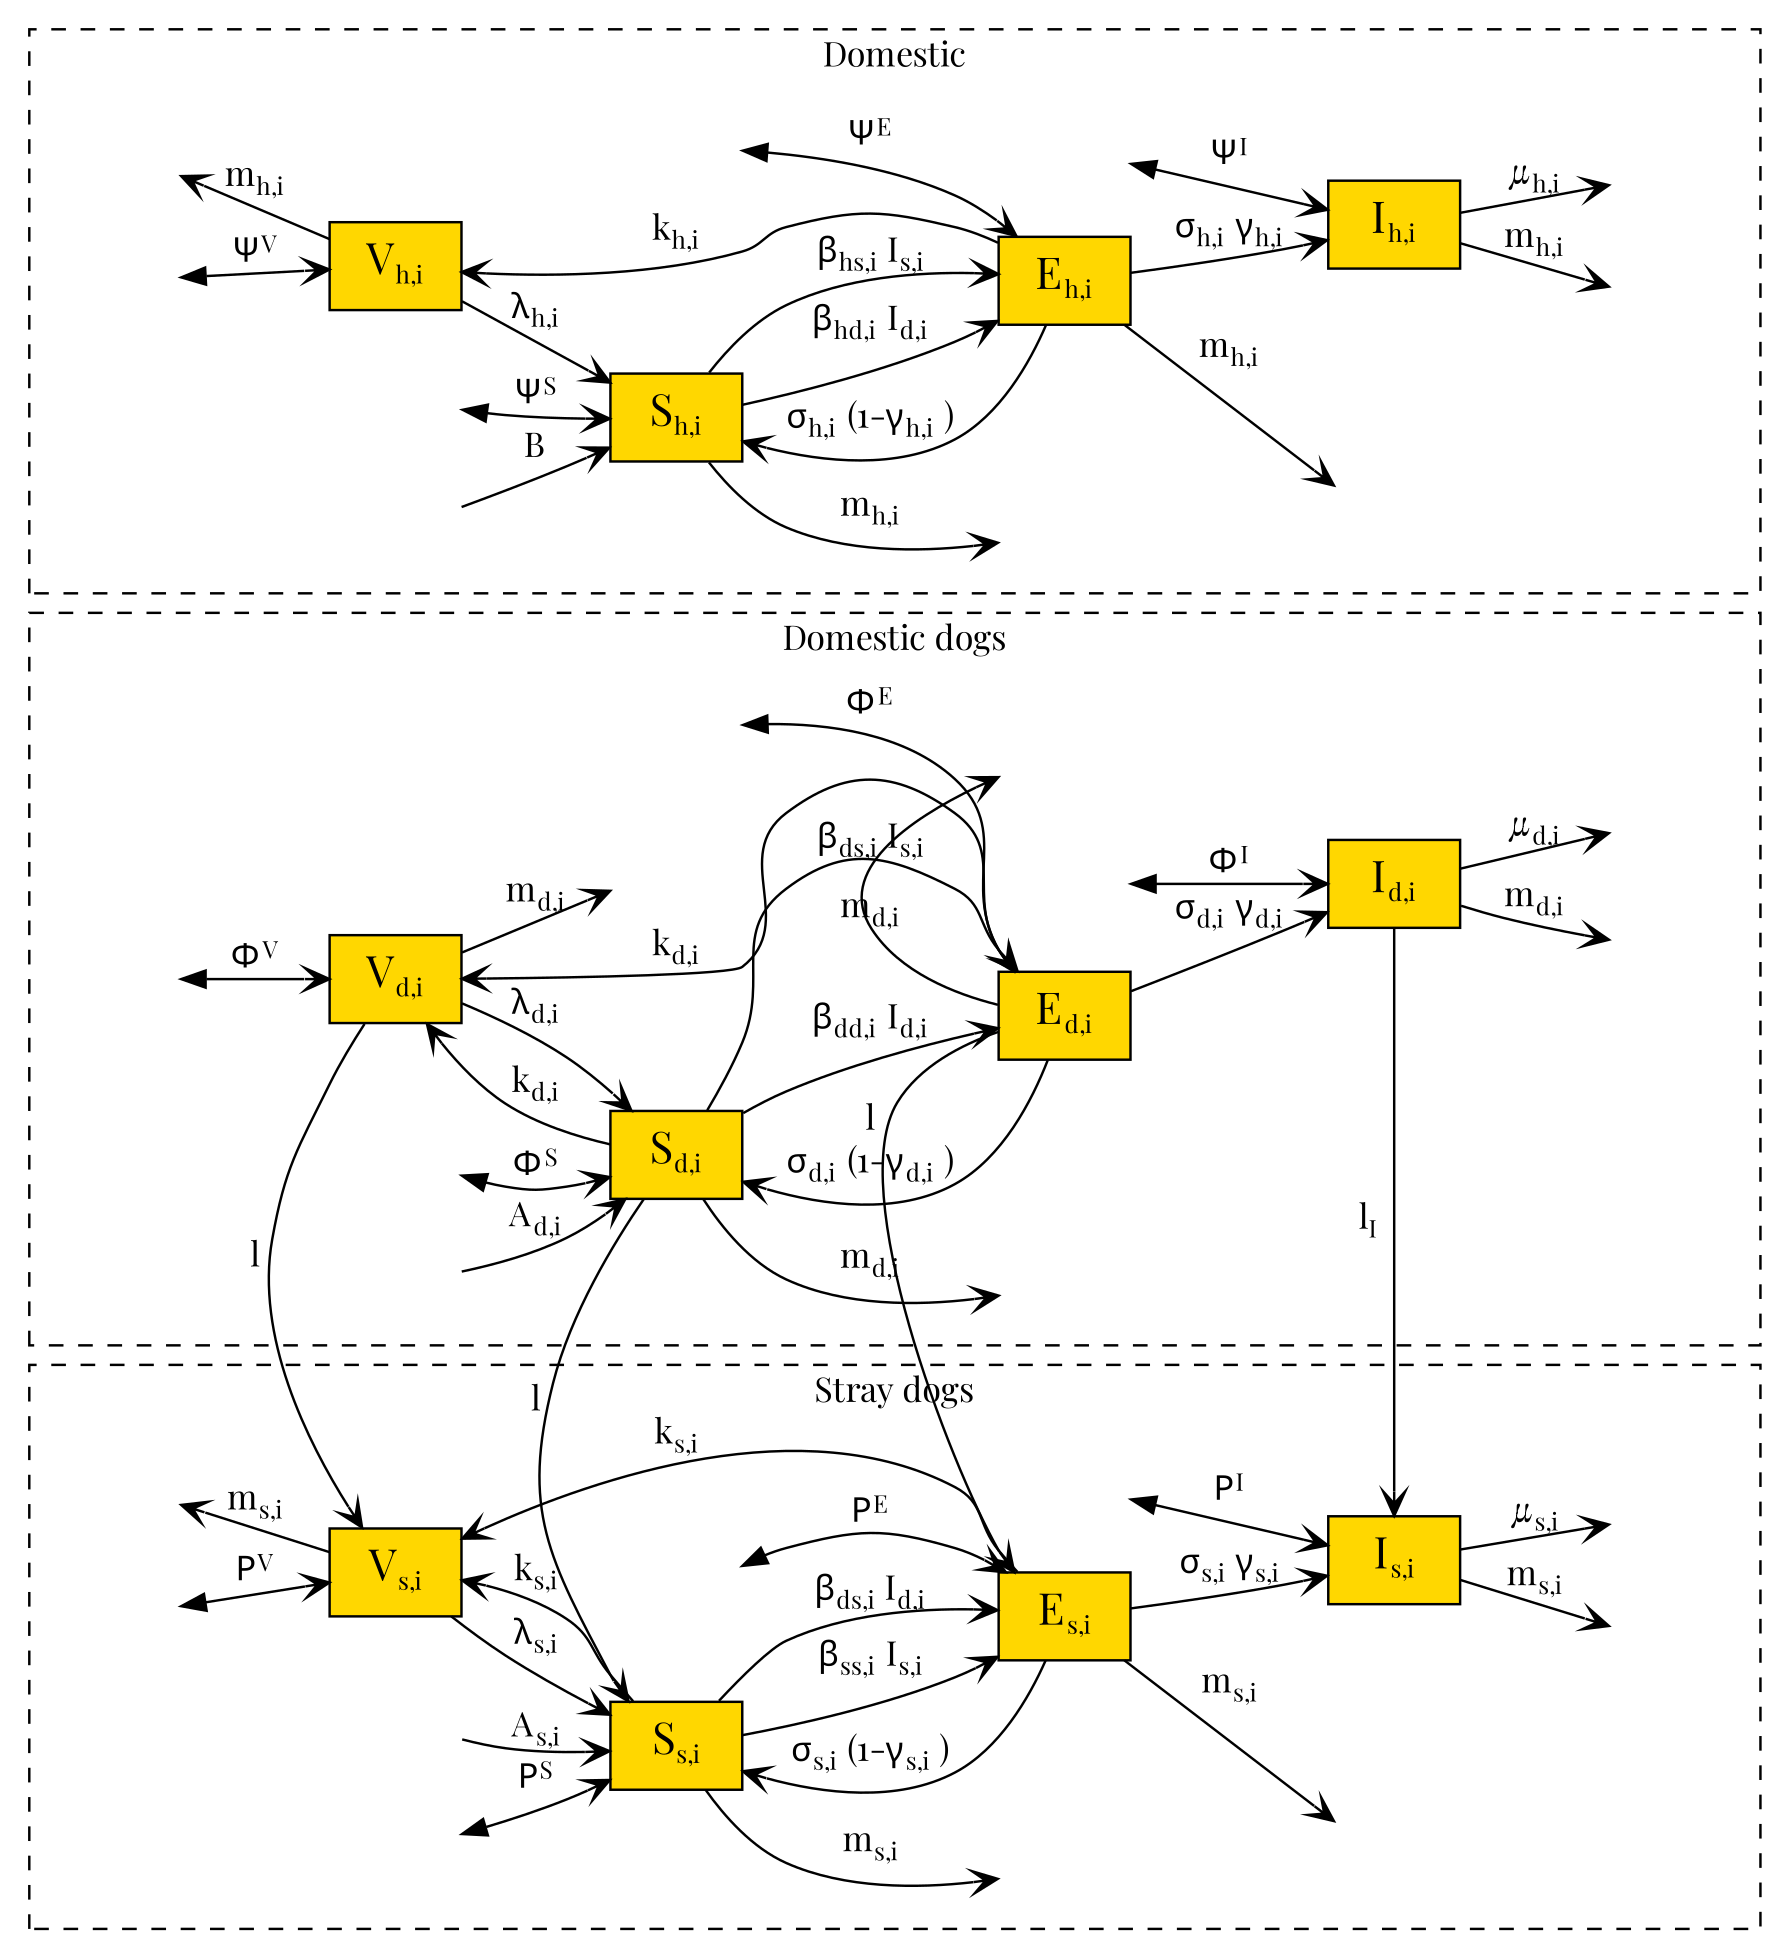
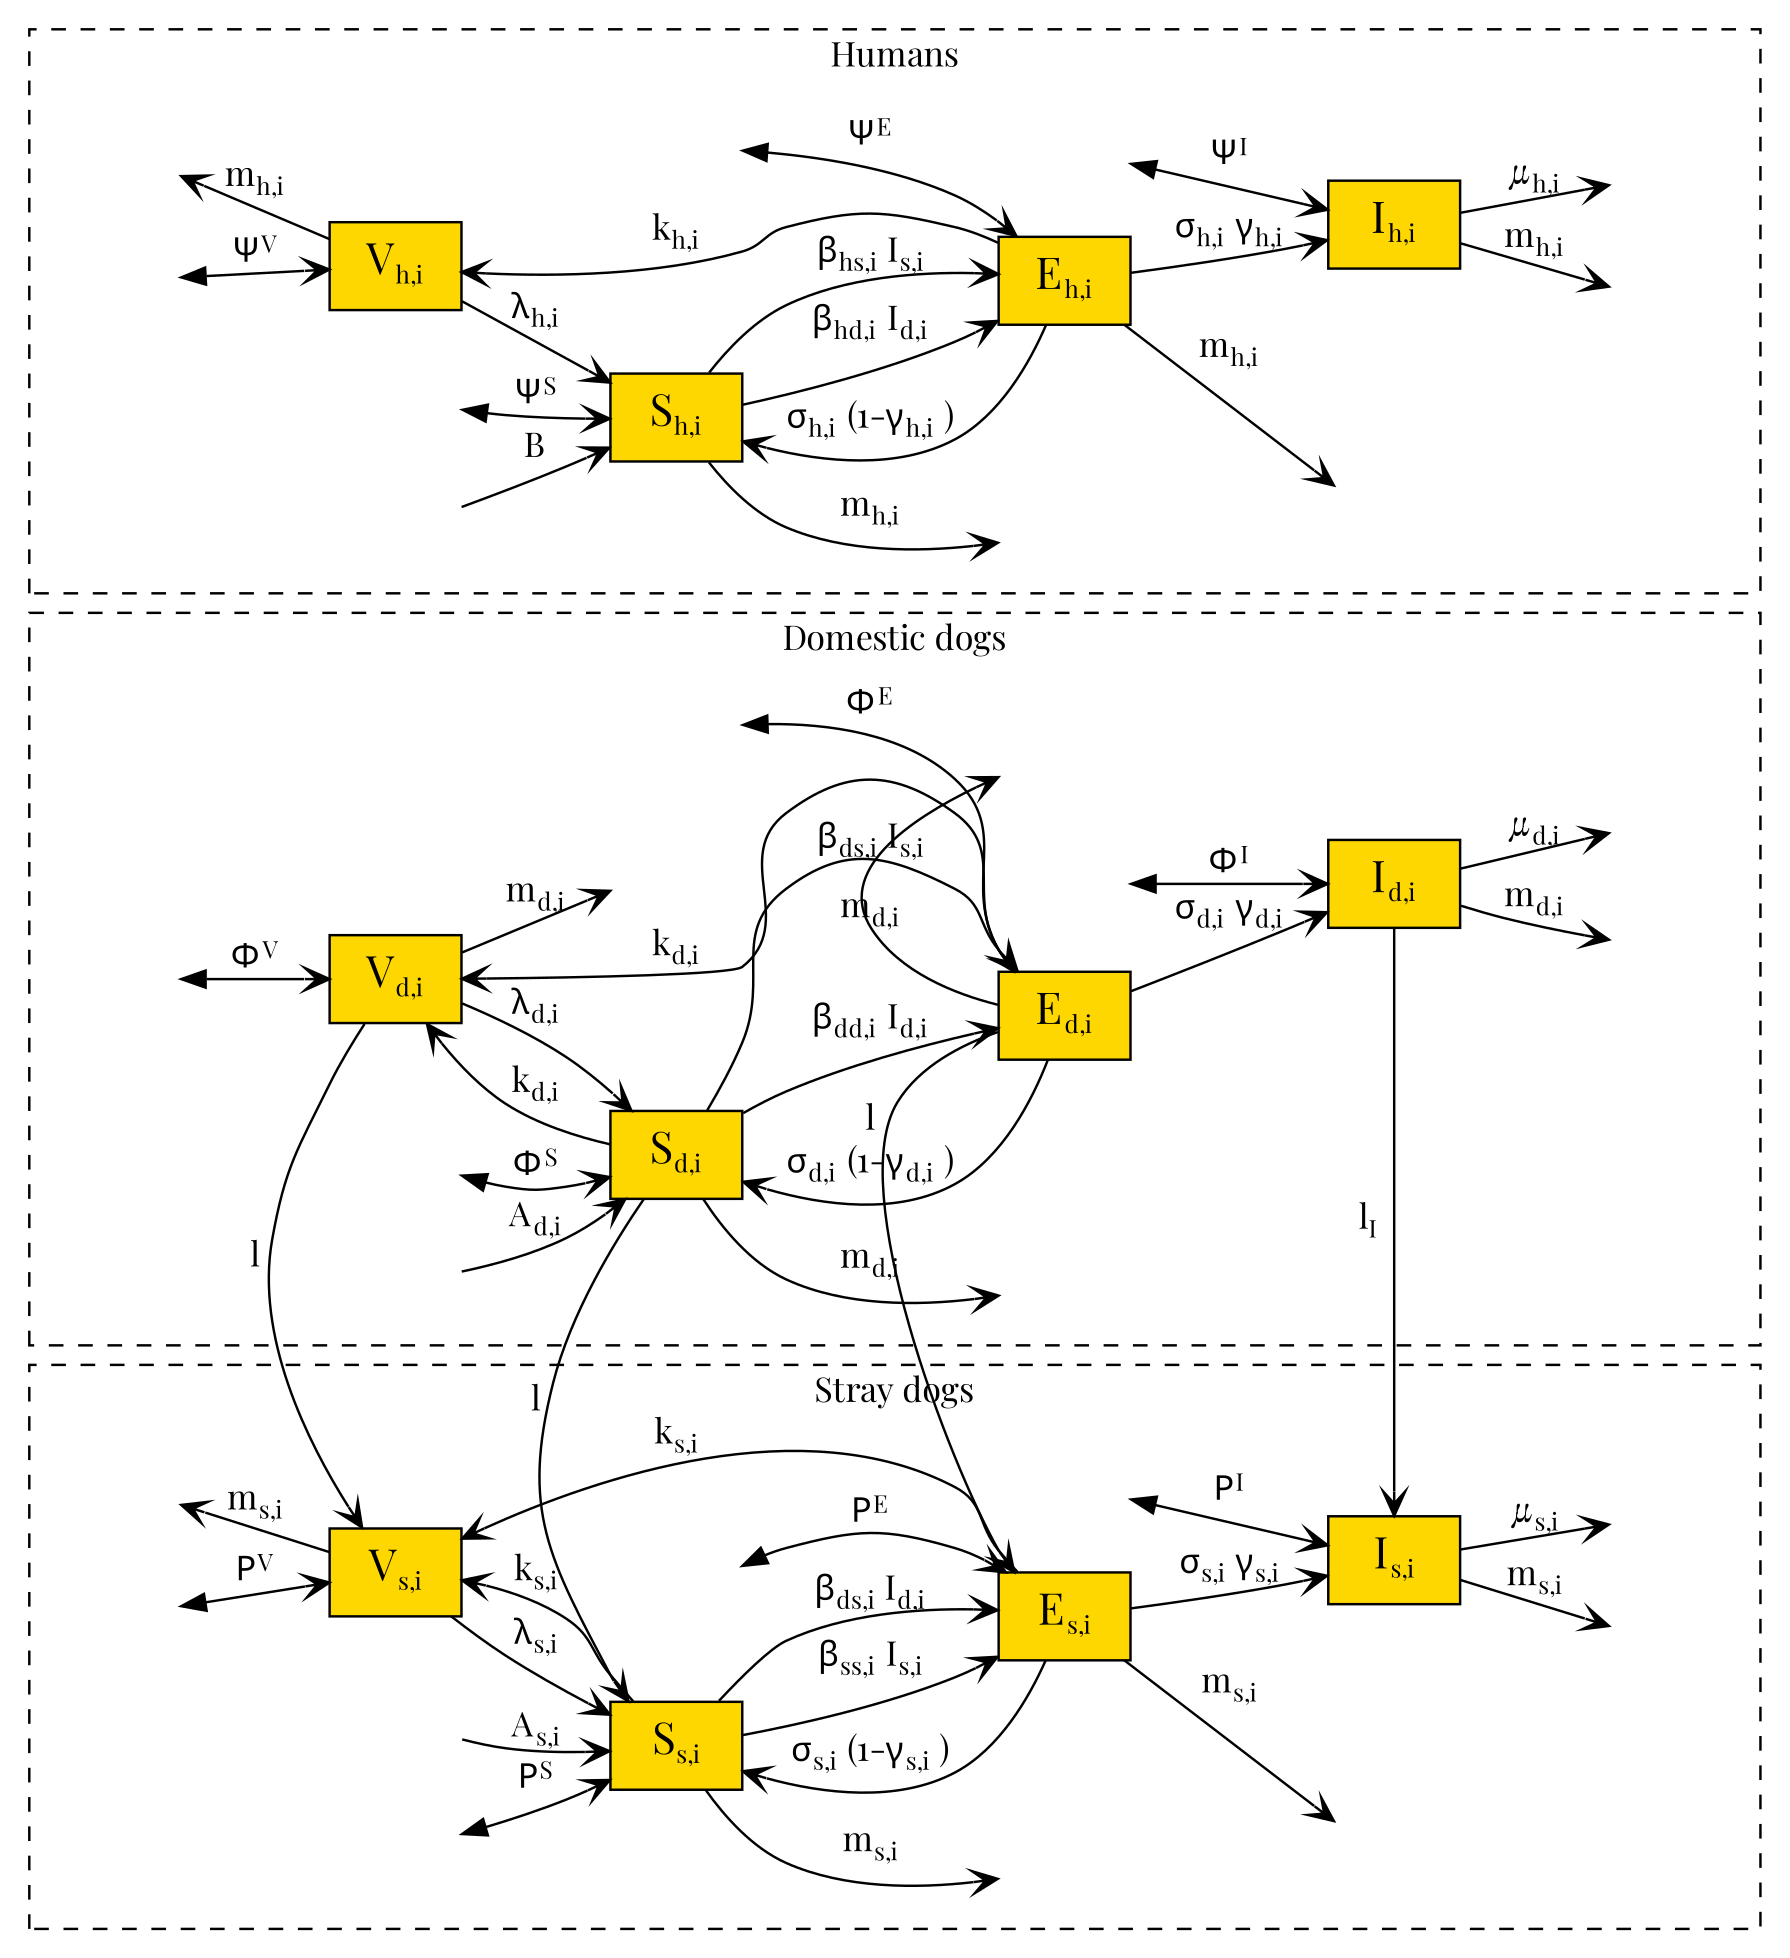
cluster "Domestic": label "Domestic" -> "Humans"
